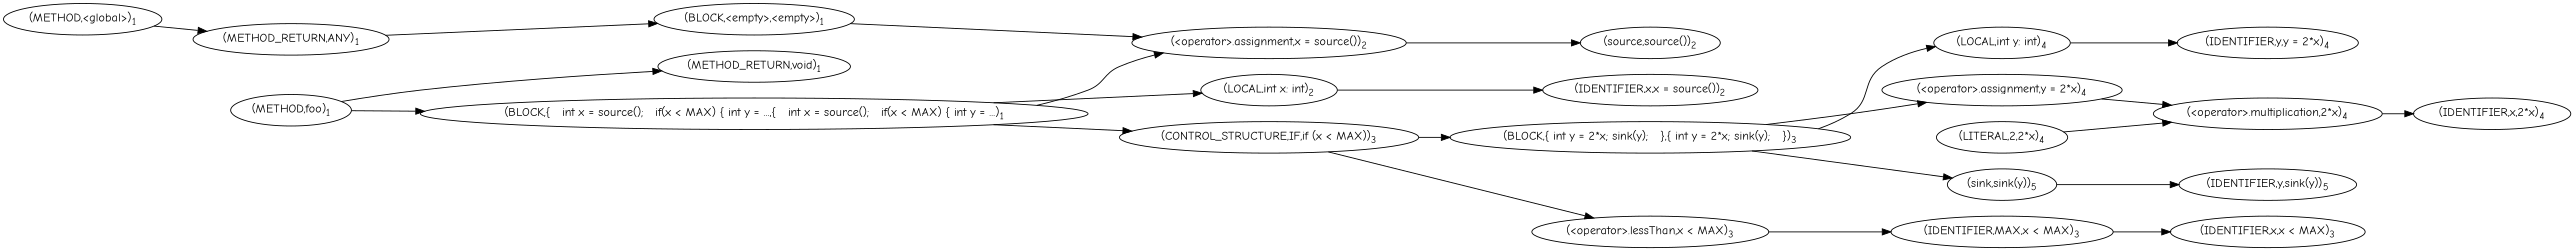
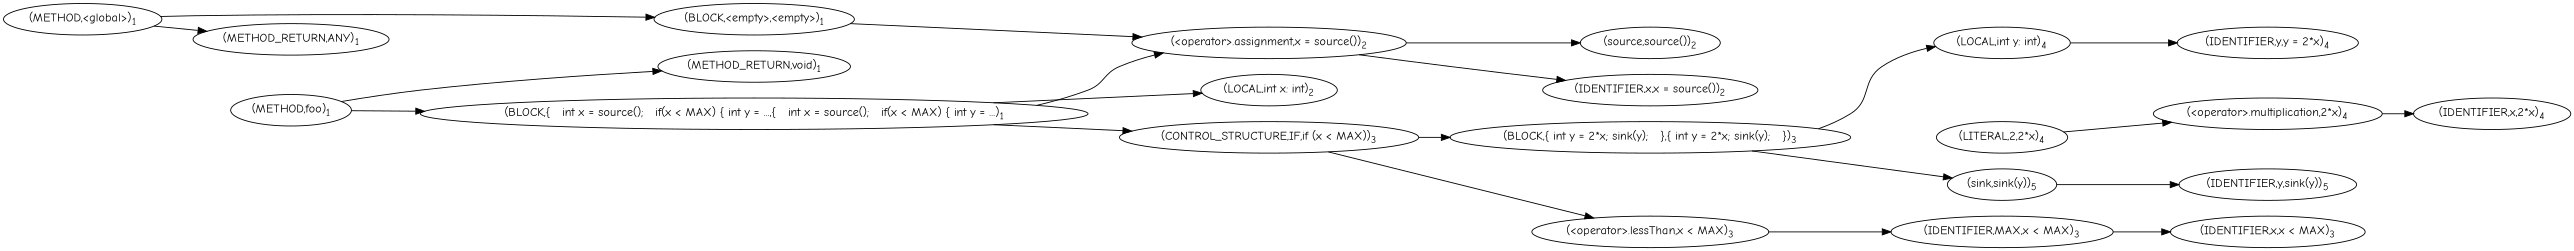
edge "(METHOD_RETURN,ANY)" -> "(BLOCK,<empty>,<empty>)": now "(METHOD,<global>)" -> "(BLOCK,<empty>,<empty>)"
edge "(LOCAL,int x: int)" -> "(IDENTIFIER,x,x = source())": now "(<operator>.assignment,x = source())" -> "(IDENTIFIER,x,x = source())"
node "(<operator>.assignment,y = 2*x)": removed
